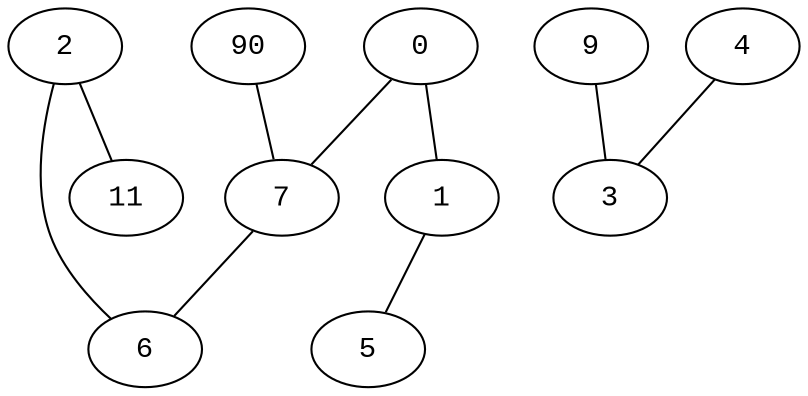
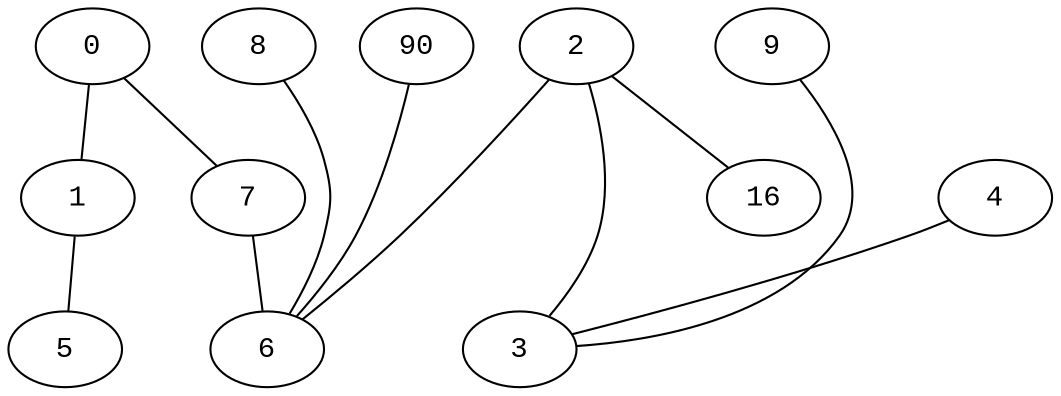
node "8": added
edge "90" -- "7": now "90" -- "6"
node "11": label "11" -> "16"
edge "2" -- "3": added
